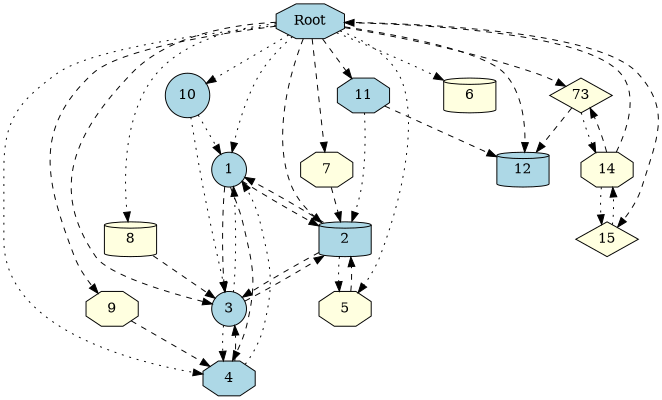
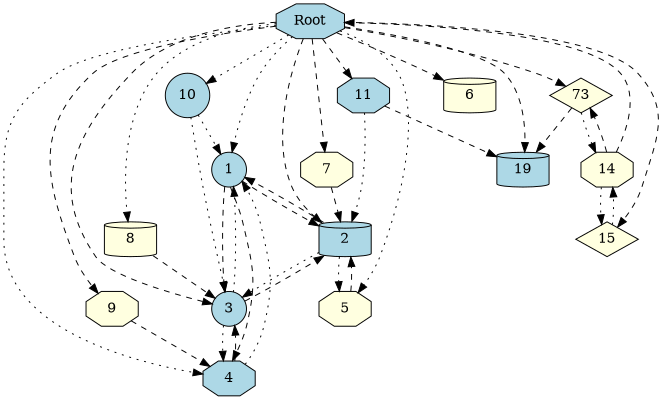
edge "Root" -> "6": style dotted -> dashed
node "12": label "12" -> "19"
edge "2" -> "3": style dashed -> dotted
